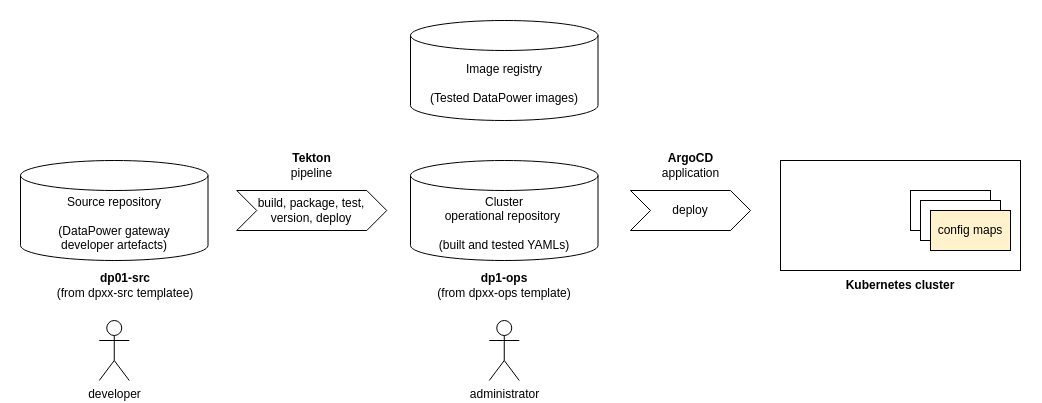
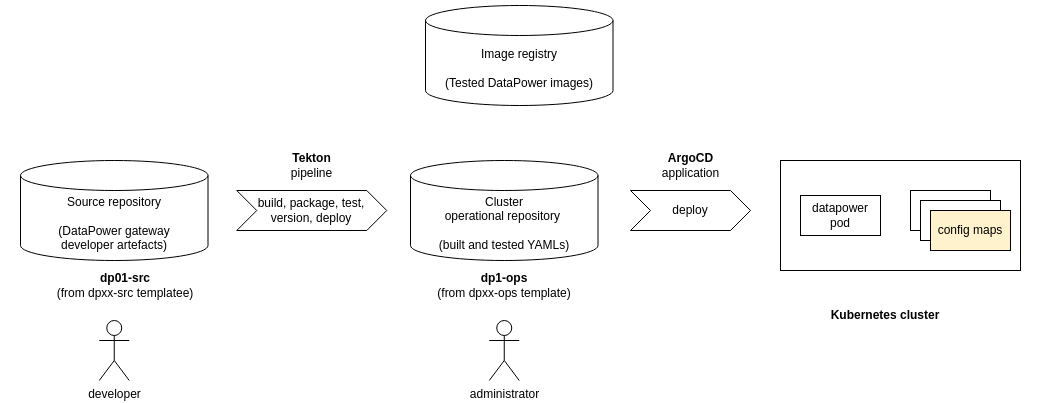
node "Image registry (Tested DataPower images)": moved (504, 71) -> (519, 56)
node "datapower pod": added
node "Kubernetes cluster": moved (901, 286) -> (886, 316)
